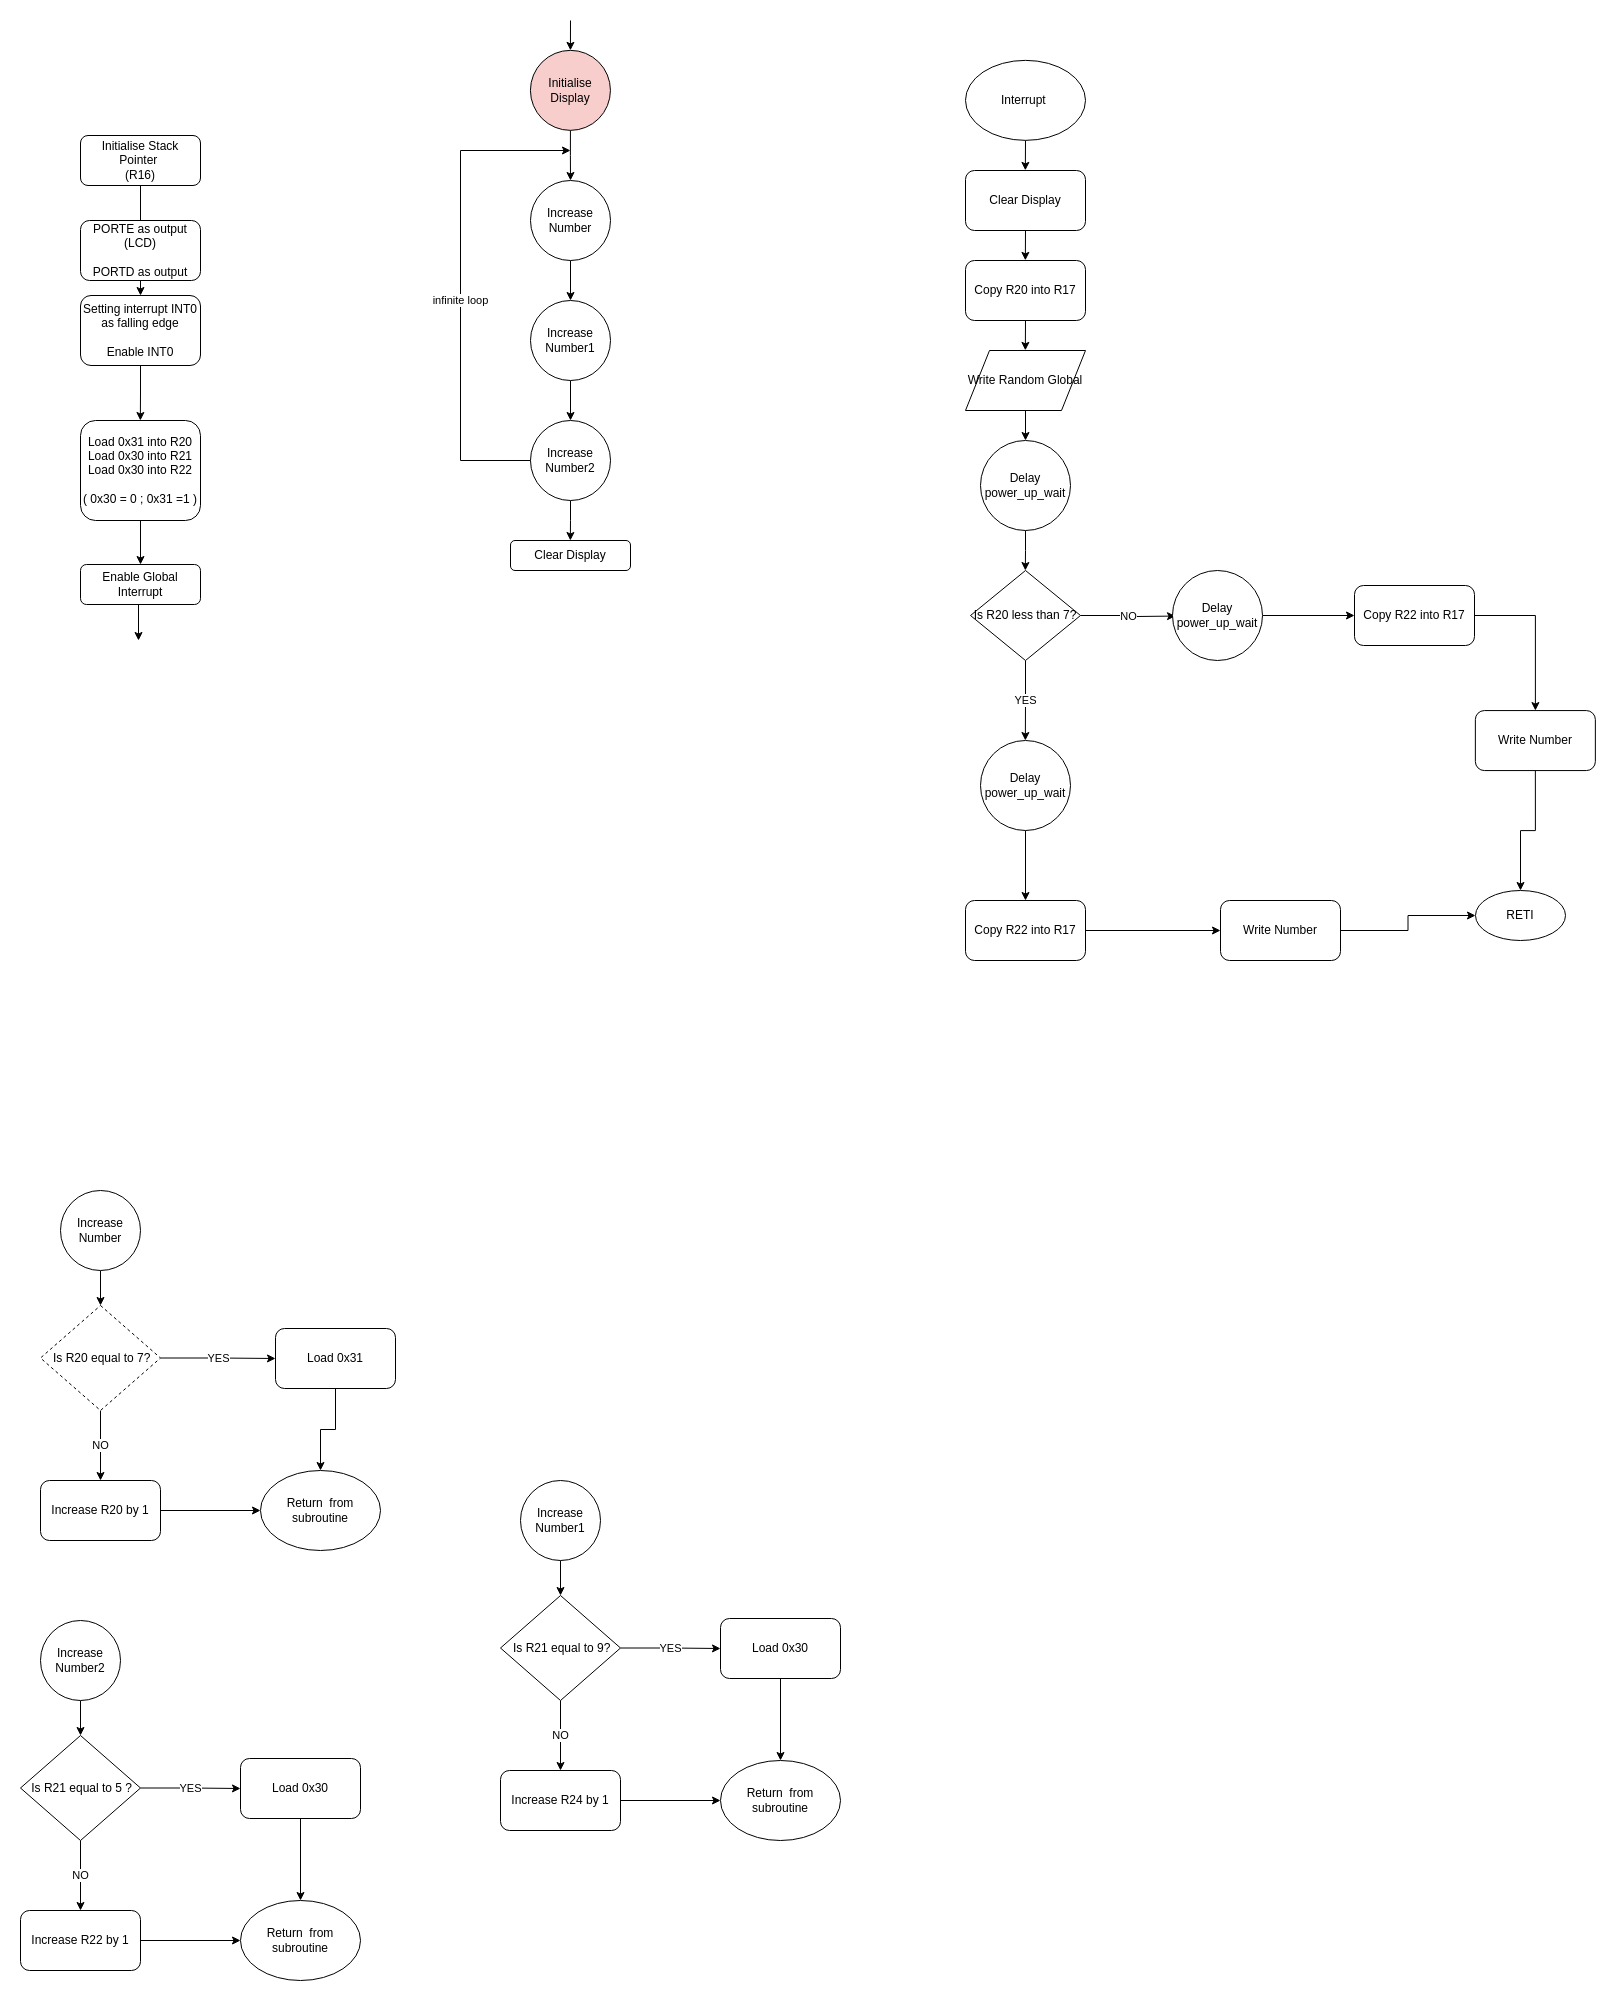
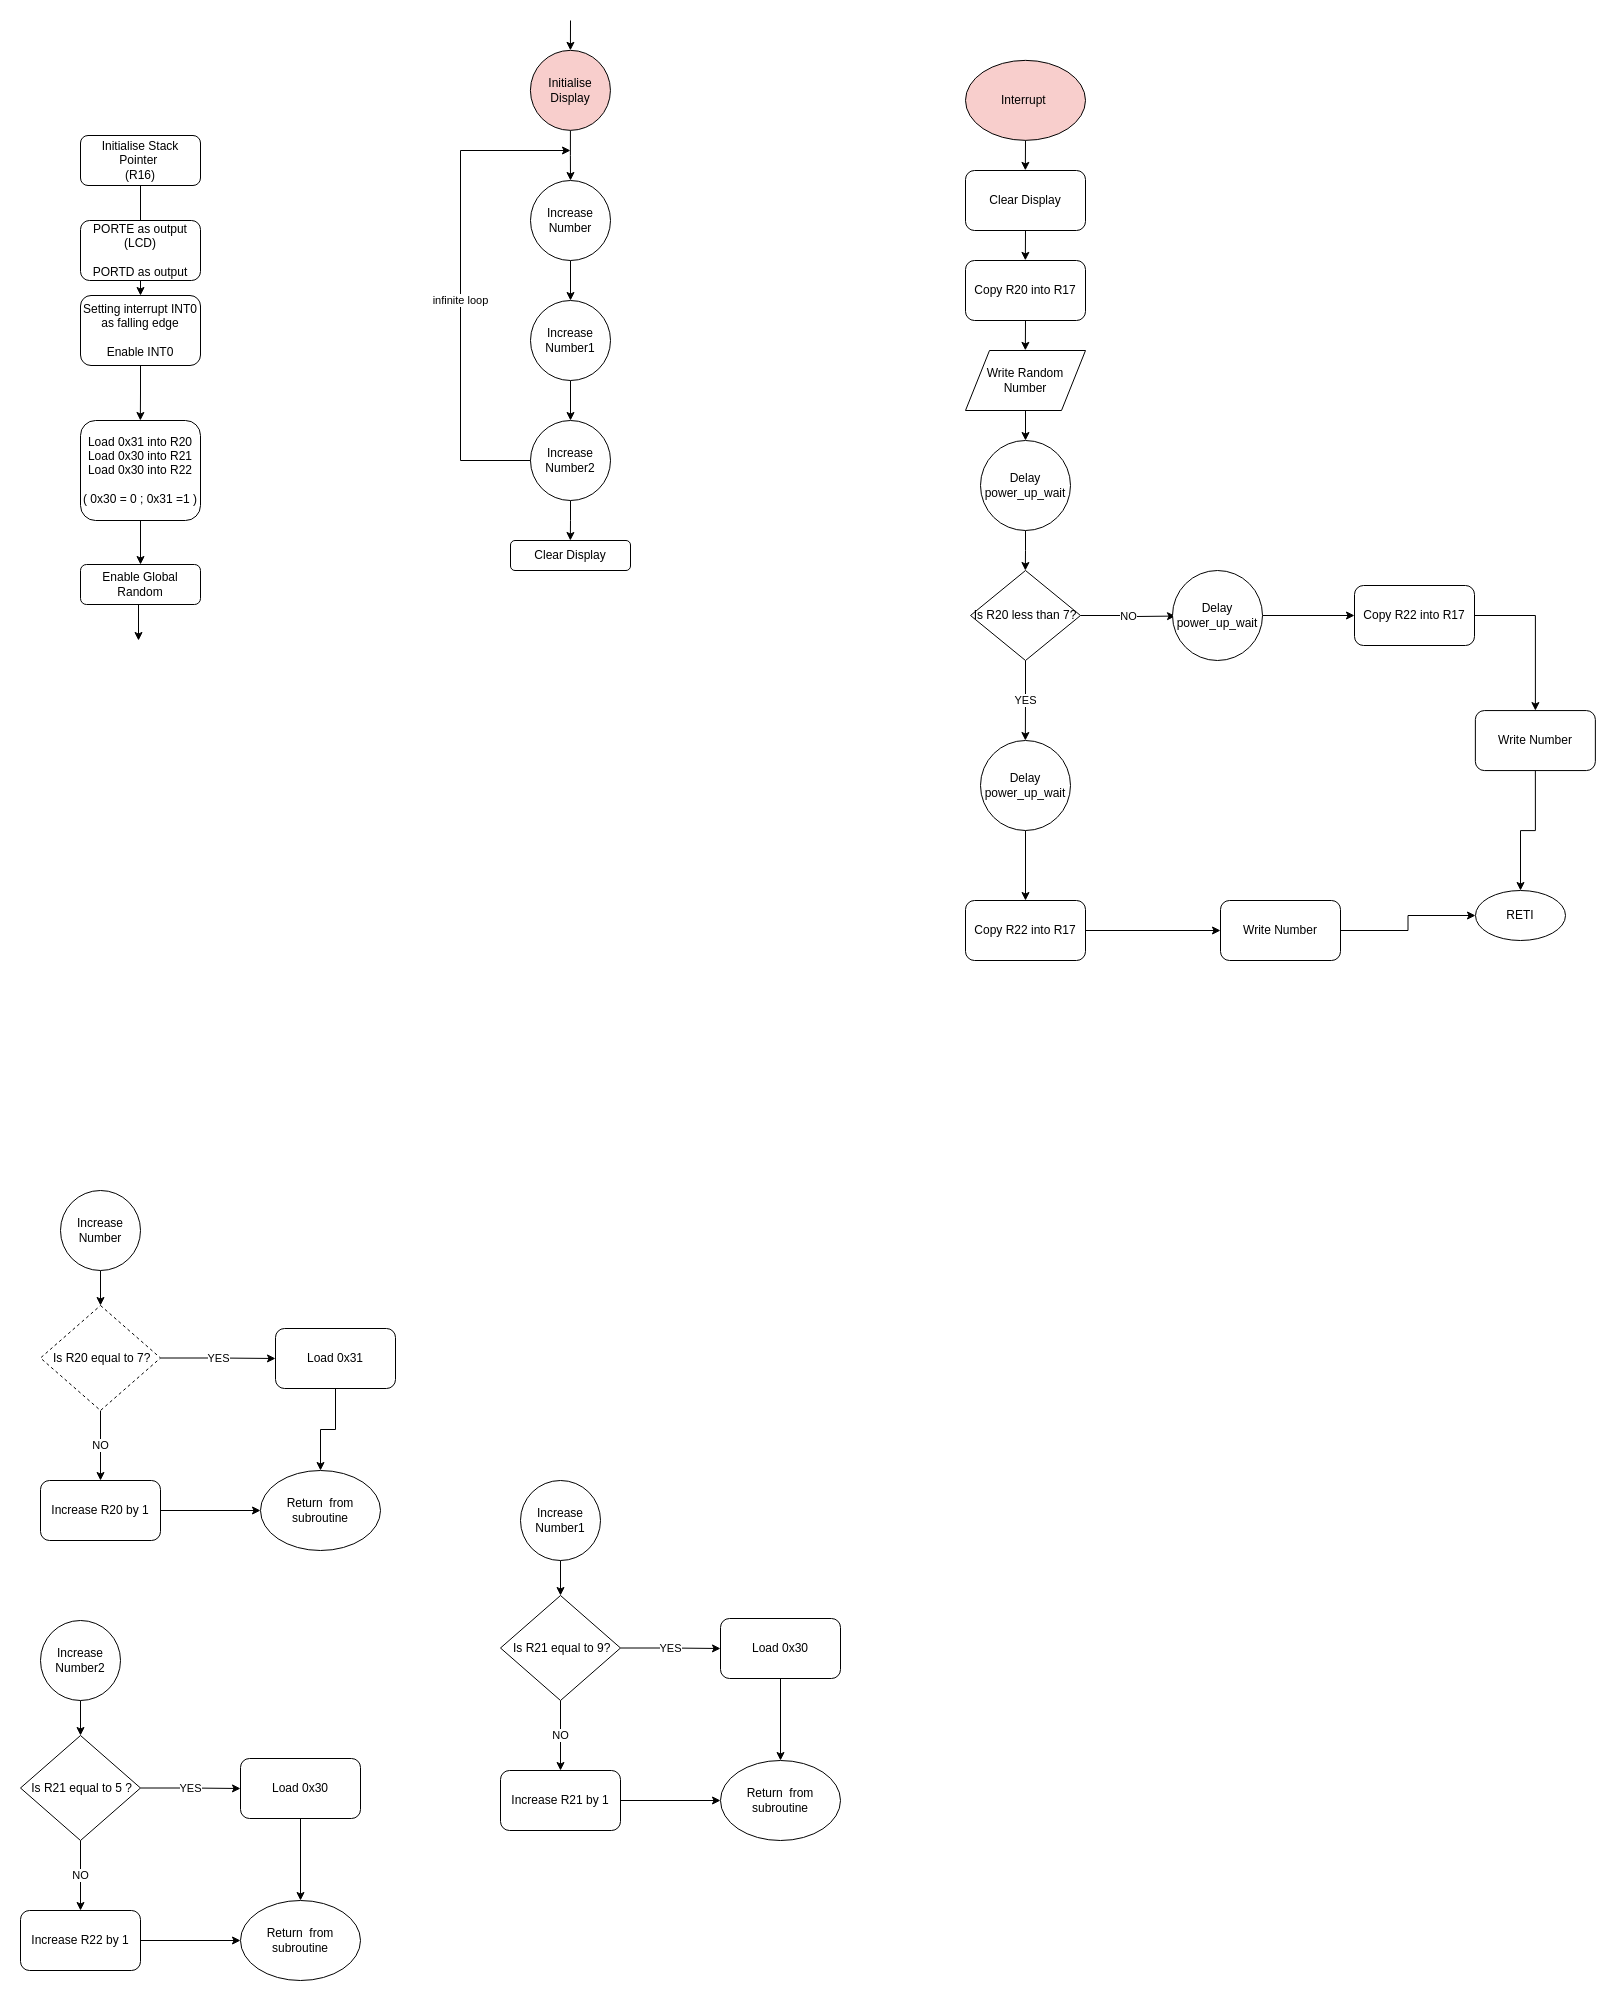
node "Interrupt": fillcolor #ffffff -> #f8cecc
node "Write Random Global": label "Write Random Global" -> "Write Random Number"
node "Enable Global Interrupt": label "Enable Global Interrupt" -> "Enable Global Random"
node "Increase R24 by 1": label "Increase R24 by 1" -> "Increase R21 by 1"
